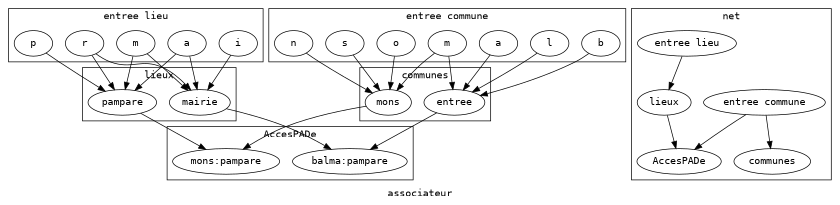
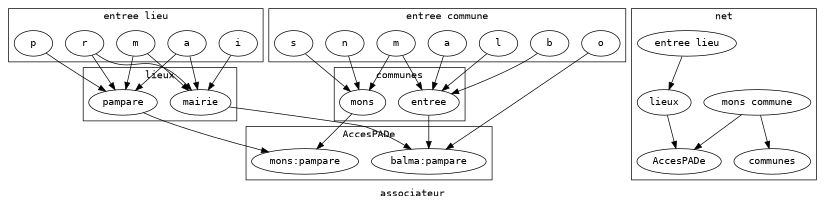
edge "o" -> "mons": now "o" -> "balma:pampare"
node "entree commune": label "entree commune" -> "mons commune"
